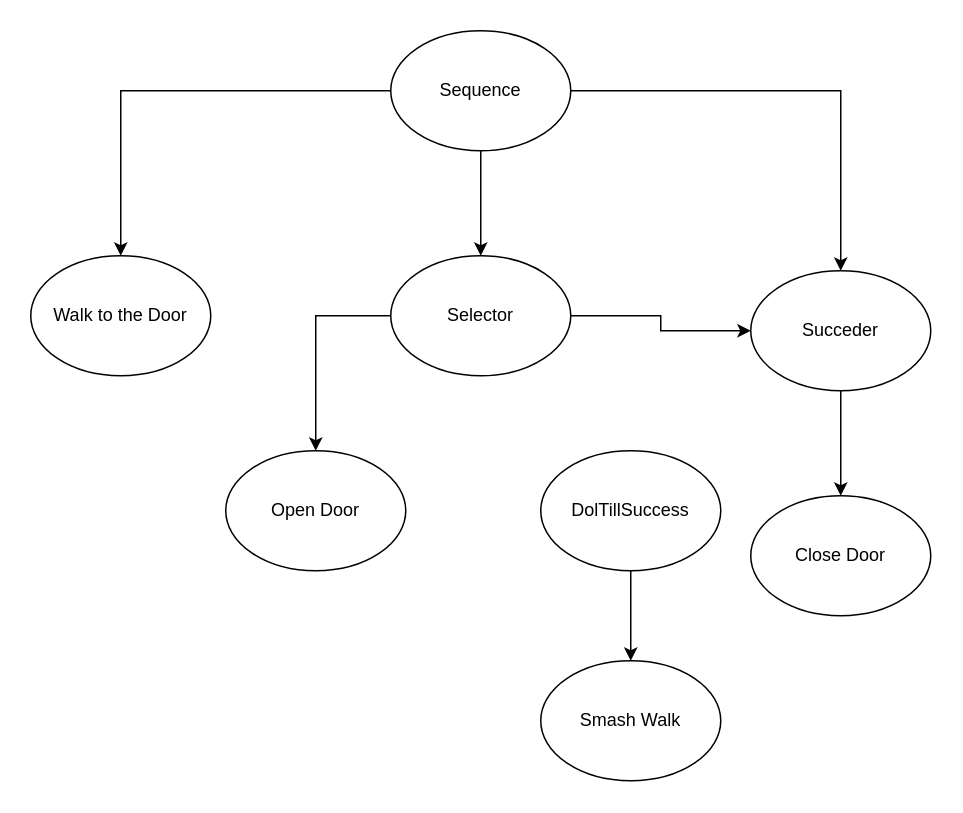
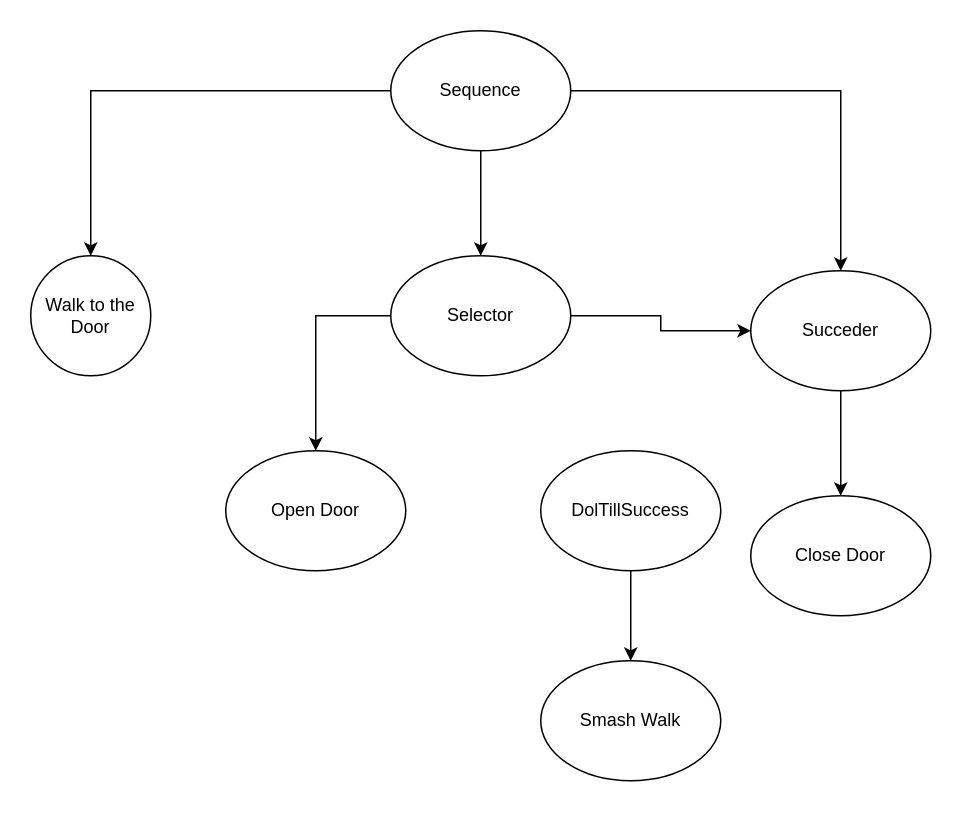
node "Walk to the Door": size 180x120 -> 120x120
